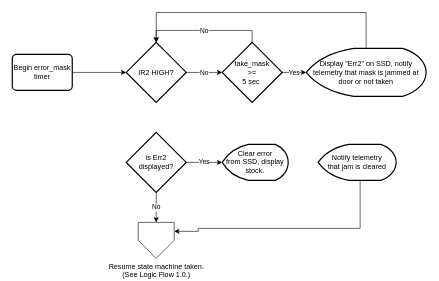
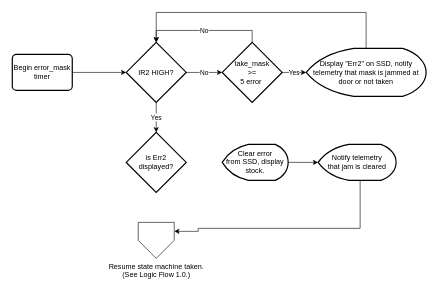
node "take_mask >= 5 sec": label "take_mask >= 5 sec" -> "take_mask >= 5 error"
edge "IR2 HIGH?" -> "is Err2 displayed?": added, label "Yes"
edge "is Err2 displayed?" -> "Clear error from SSD, display stock.": removed, label "Yes"
edge "Clear error from SSD, display stock." -> "Notify telemetry that jam is cleared": added
edge "is Err2 displayed?" -> "Resume state machine taken. (See Logic Flow 1.0.)": removed, label "No"
